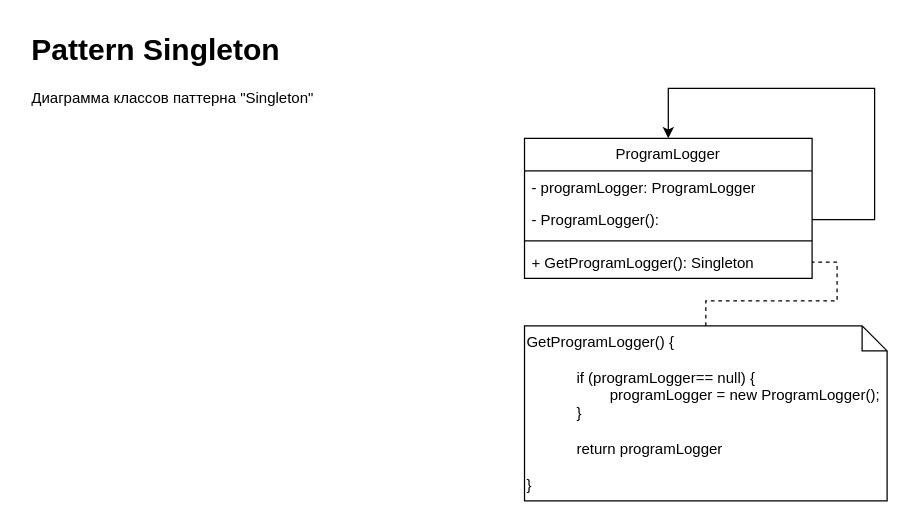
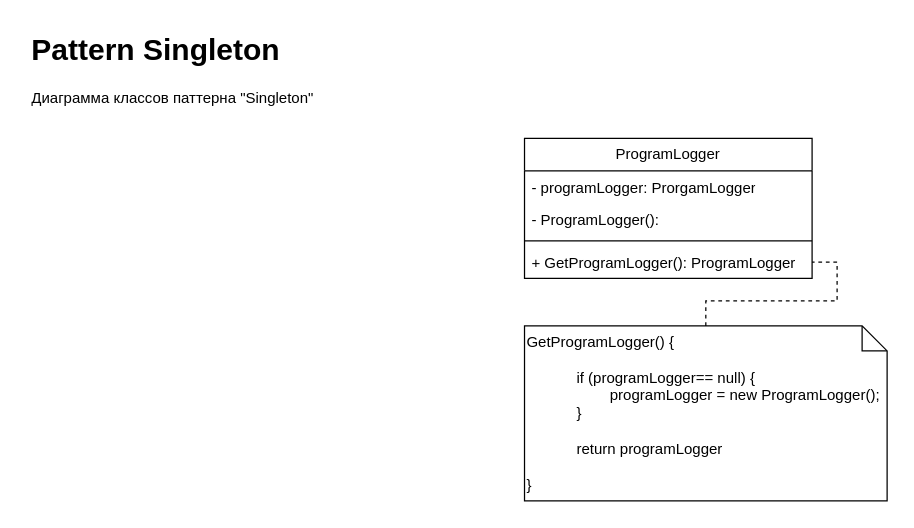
edge "- ProgramLogger():" -> "ProgramLogger": removed
node "- programLogger: ProgramLogger": label "- programLogger: ProgramLogger" -> "- programLogger: ProrgamLogger"
node "+ GetProgramLogger(): Singleton": label "+ GetProgramLogger(): Singleton" -> "+ GetProgramLogger(): ProgramLogger"
